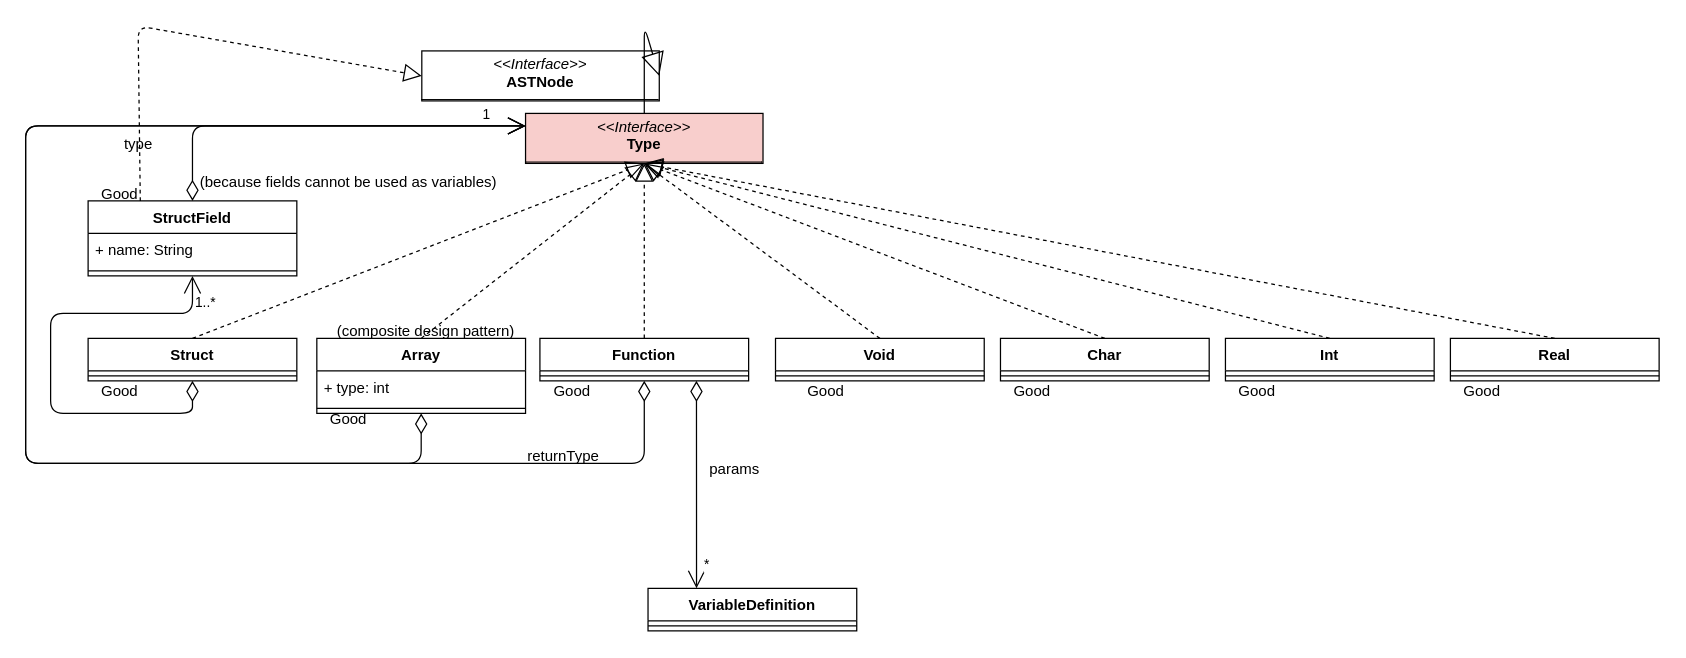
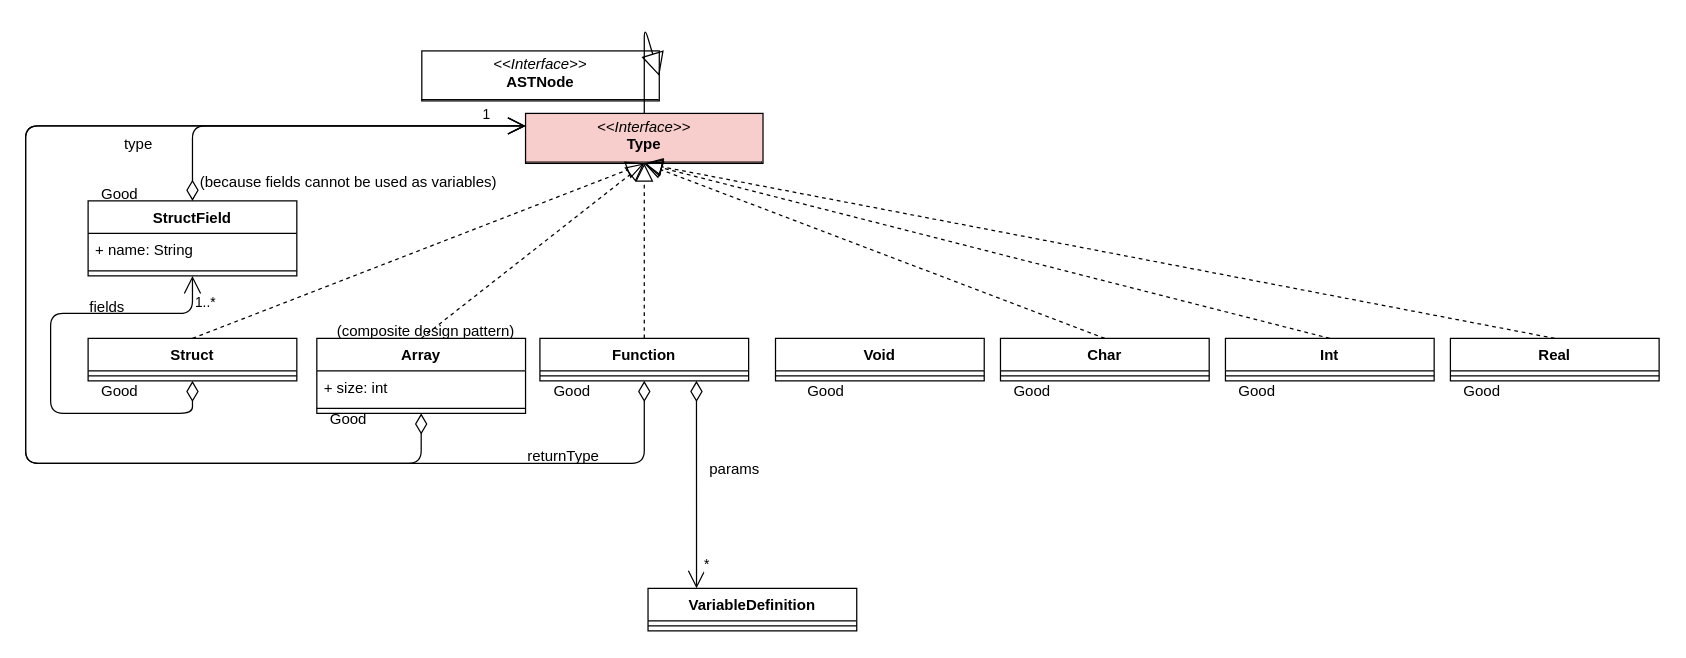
edge "StructField" -> "<<Interface>> ASTNode": removed
edge "Void" -> "<<Interface>> Type": removed
node "fields": added
node "+ type: int": label "+ type: int" -> "+ size: int"
